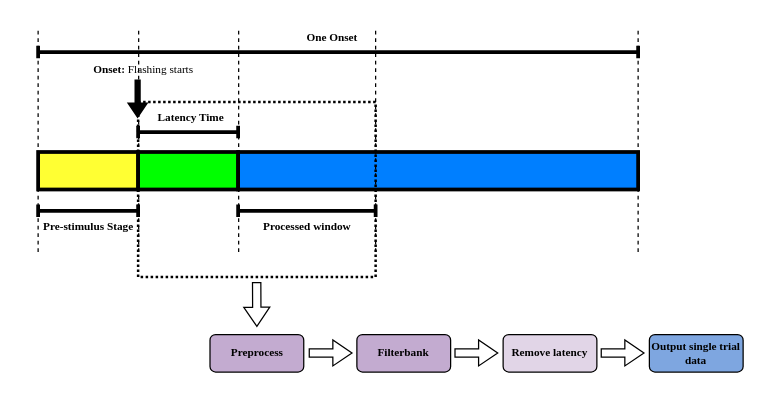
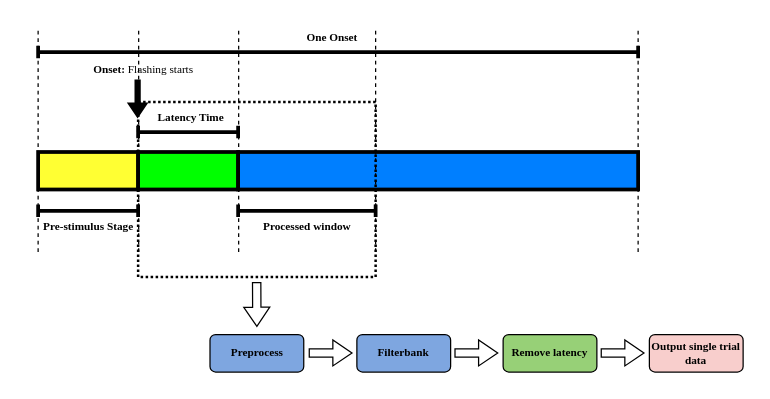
node "Preprocess": fillcolor #c3abd0 -> #7ea6e0
node "Filterbank": fillcolor #c3abd0 -> #7ea6e0
node "Remove latency": fillcolor #e1d5e7 -> #97d077
node "Output single trial data": fillcolor #7ea6e0 -> #f8cecc
